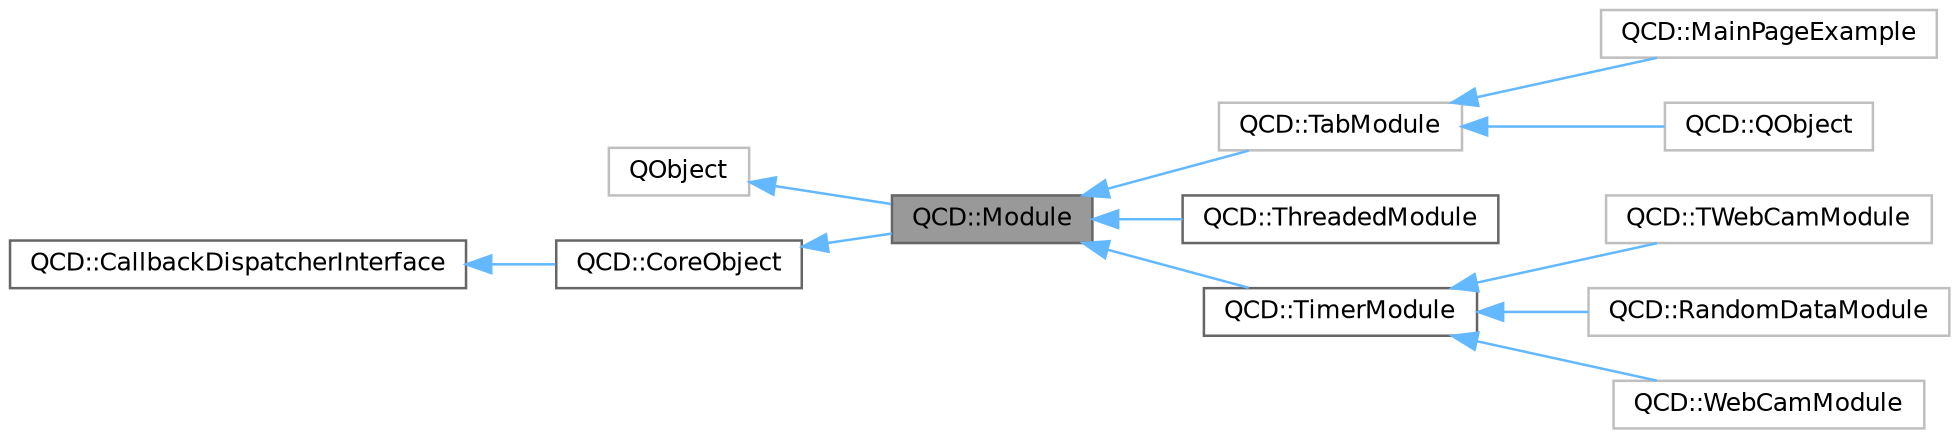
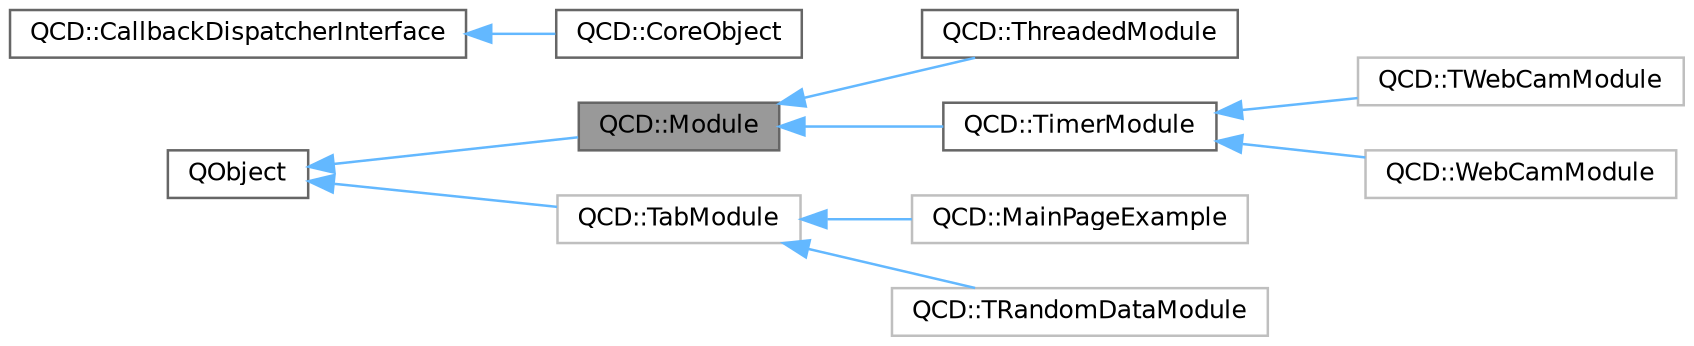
node "QCD::QObject": label "QCD::QObject" -> "QCD::TRandomDataModule"
edge "QCD::TabModule" -> "QCD::Module": now "QCD::TabModule" -> "QObject"
node "QObject": color grey75 -> gray40
edge "QCD::Module" -> "QCD::CoreObject": removed
node "QCD::RandomDataModule": removed
